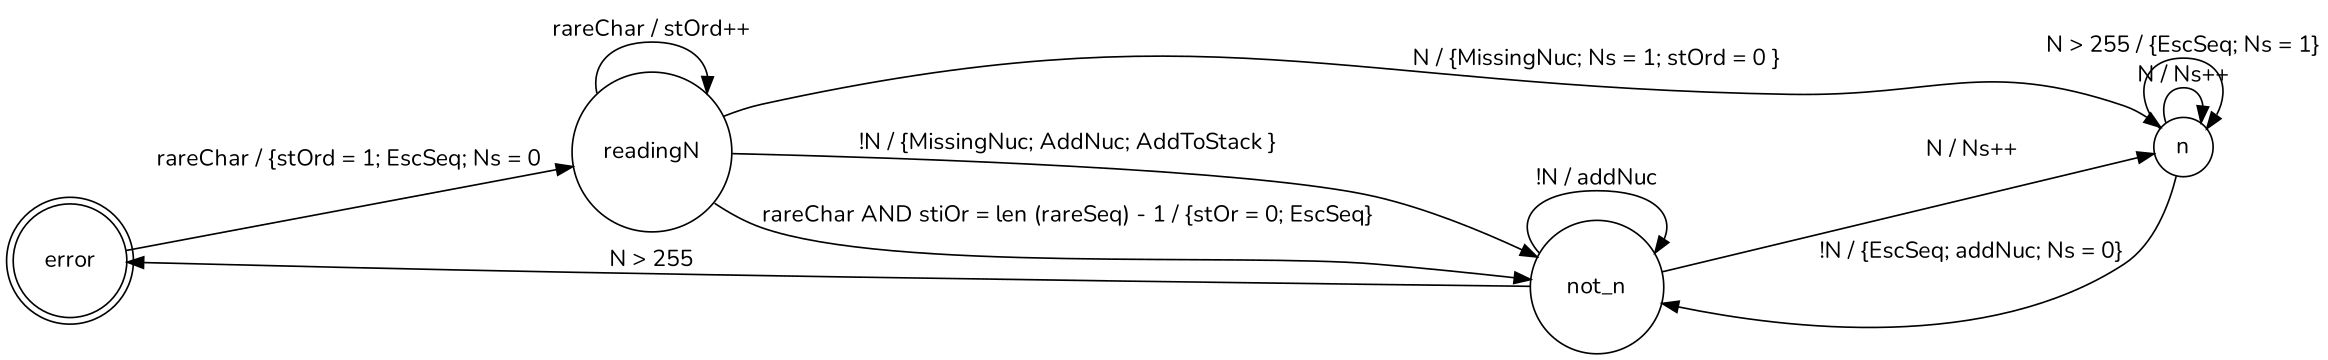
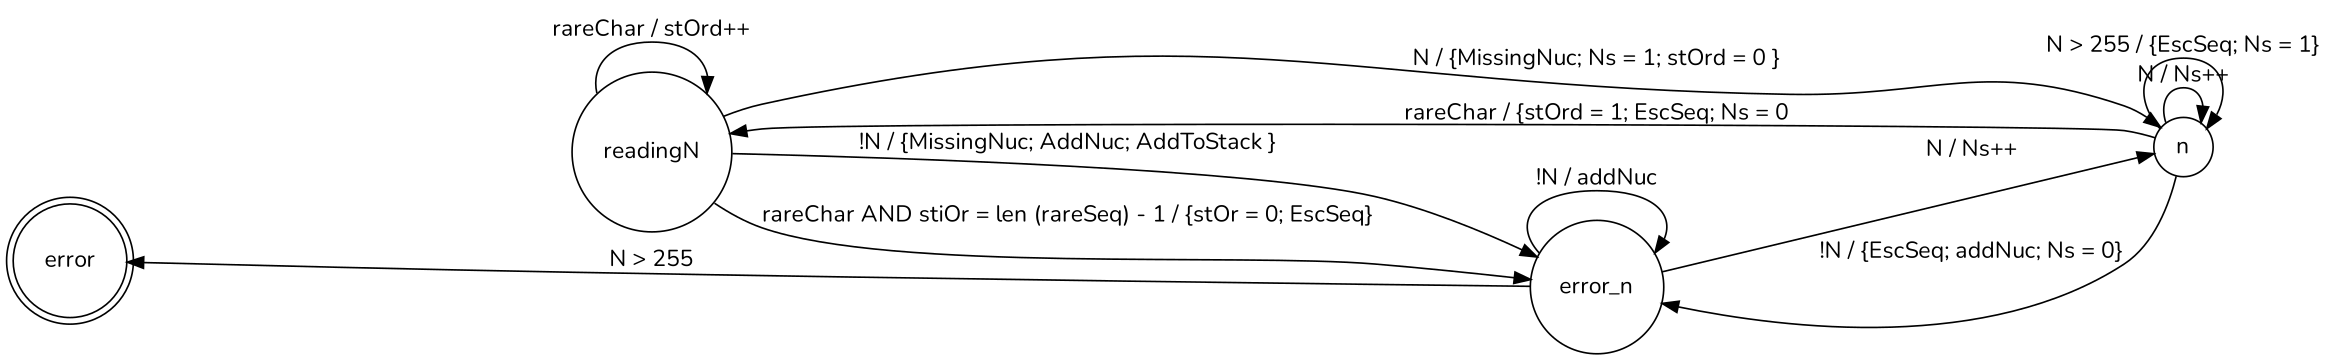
edge "error" -> "readingN": now "n" -> "readingN"
node "not_n": label "not_n" -> "error_n"
